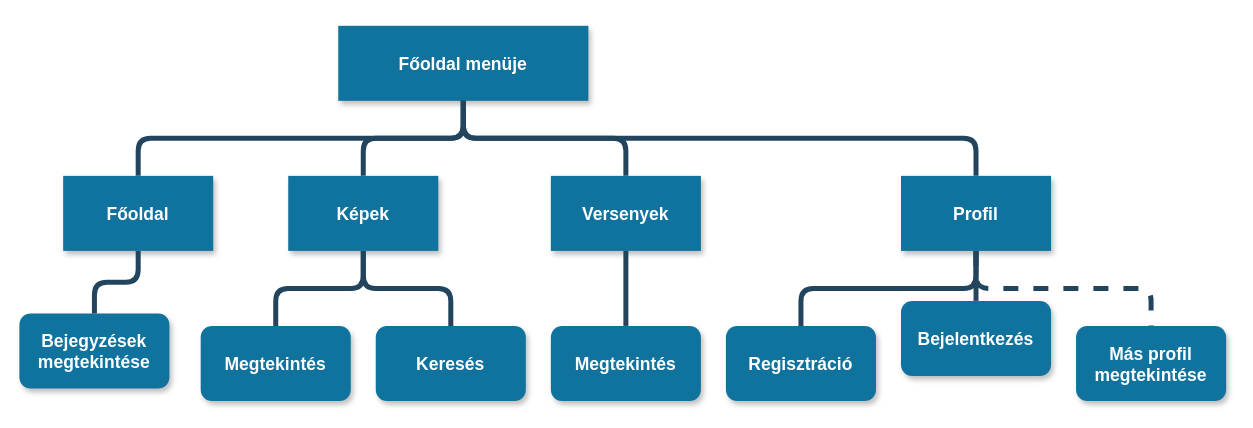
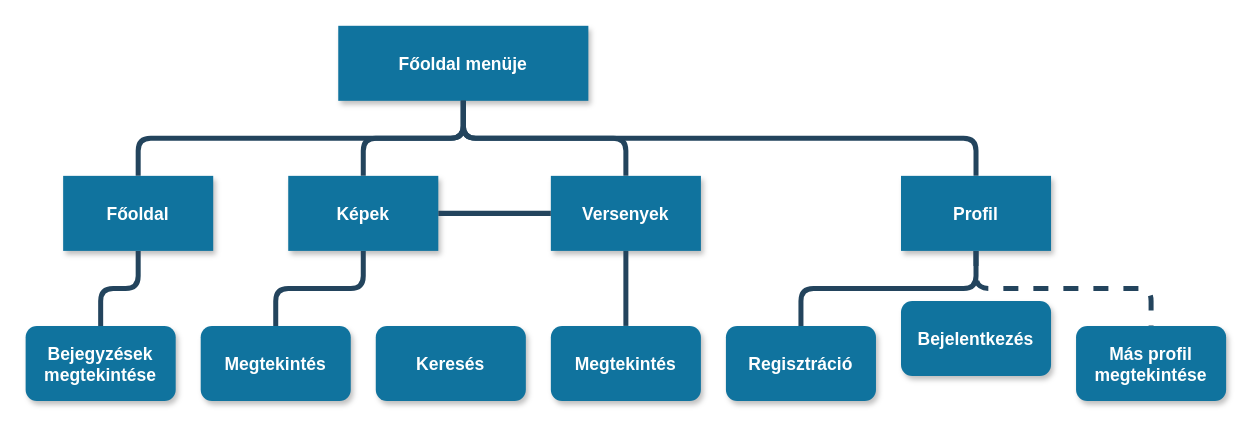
edge "Képek" -- "Keresés": now "Képek" -- "Versenyek"
edge "Profil" -- "Bejelentkezés": removed
node "Bejegyzések megtekintése": moved (94, 351) -> (101, 363)
